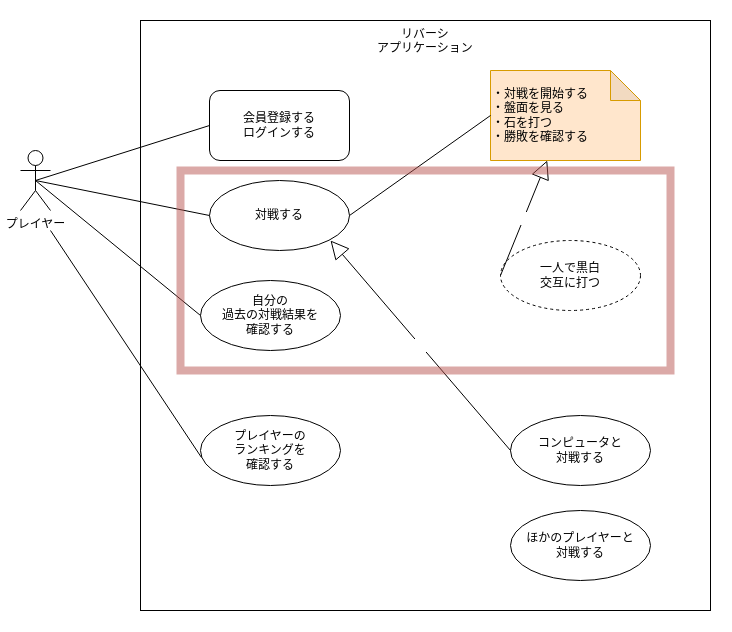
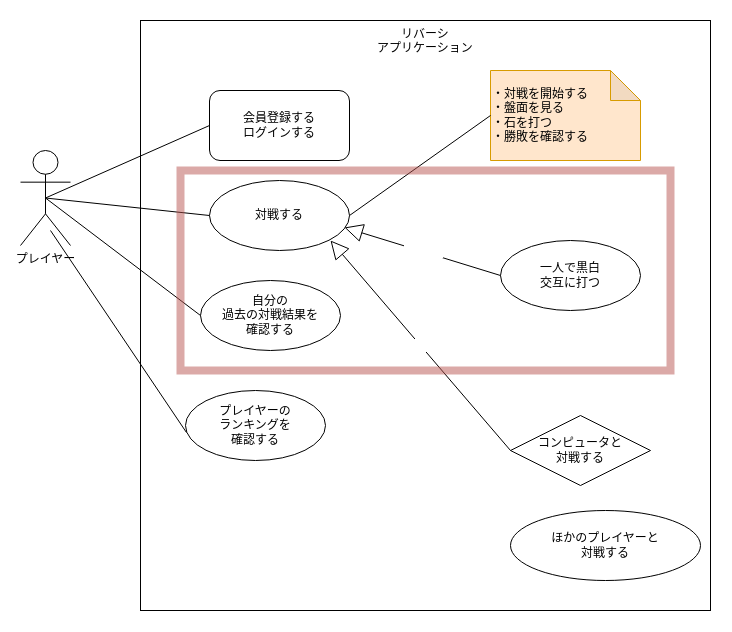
node "プレイヤー": size 30x60 -> 50x95
edge "一人で黒白 交互に打つ" -> "・対戦を開始する ・盤面を見る ・石を打つ ・勝敗を確認する": now "一人で黒白 交互に打つ" -> "対戦する"
node "一人で黒白 交互に打つ": style dashed -> solid
node "プレイヤーの ランキングを 確認する": moved (271, 451) -> (256, 426)
node "コンピュータと 対戦する": shape ellipse -> diamond
node "ほかのプレイヤーと 対戦する": size 140x70 -> 190x70
